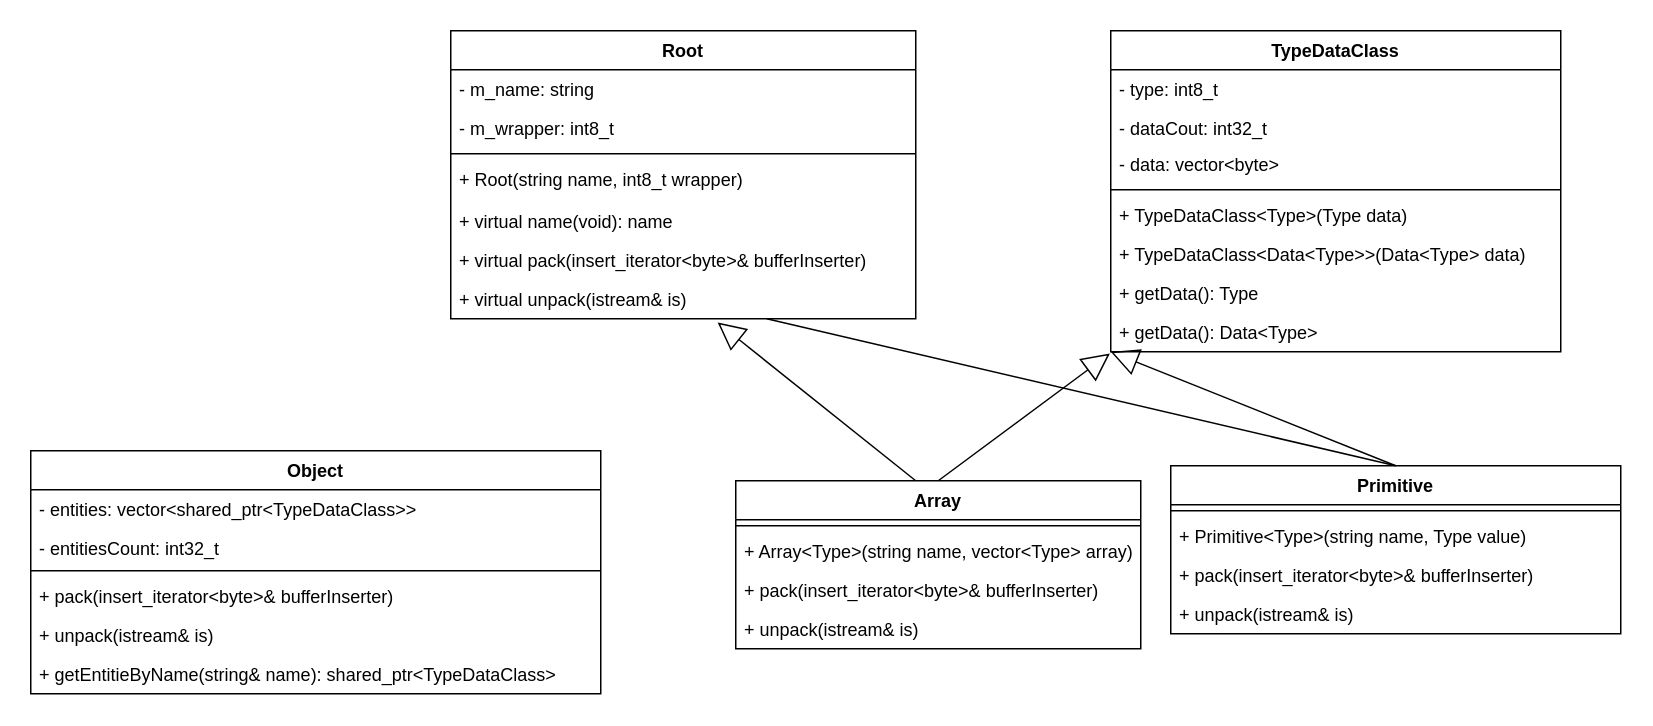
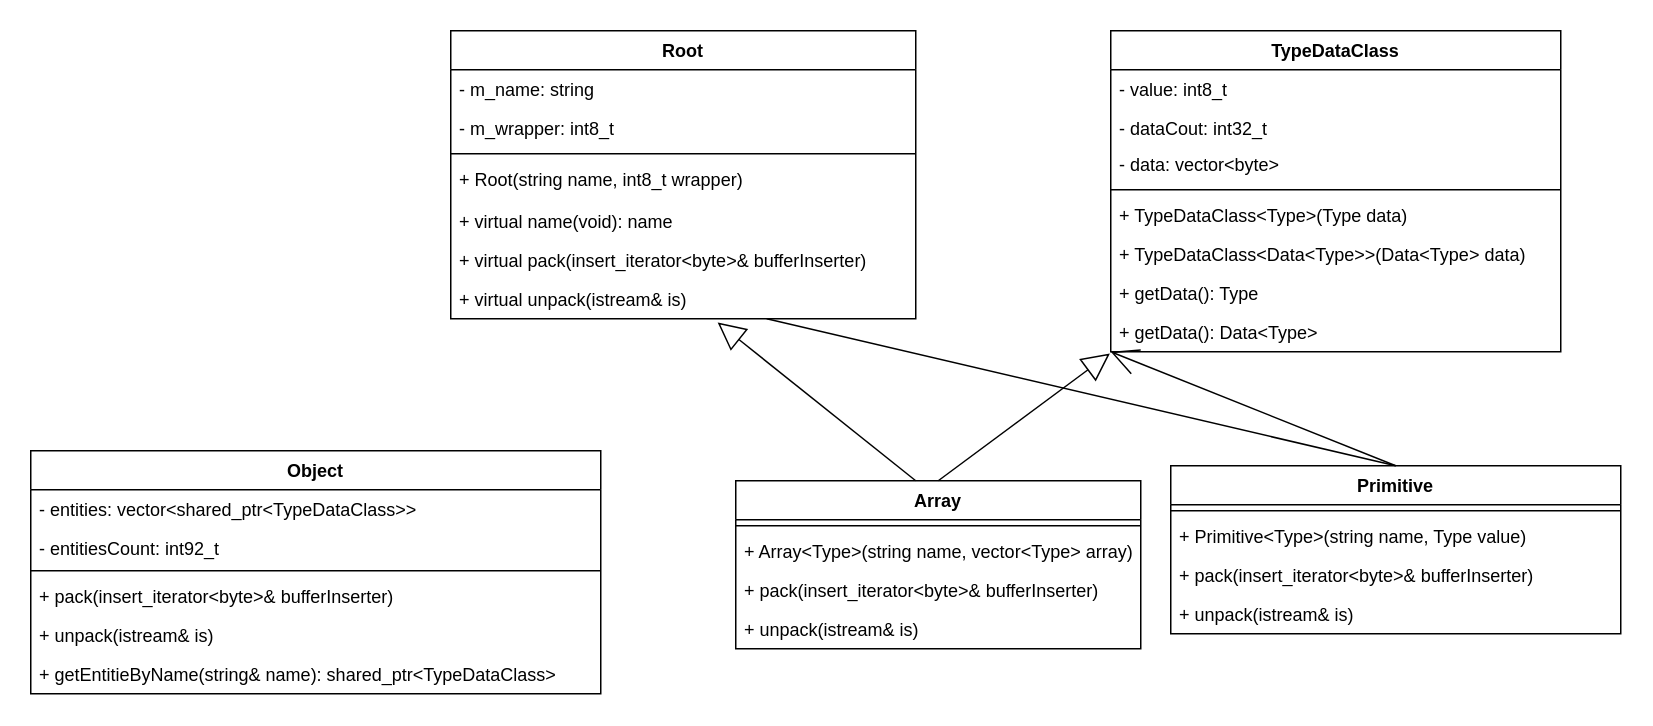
node "- type: int8_t": label "- type: int8_t" -> "- value: int8_t"
edge "Primitive" -> "TypeDataClass": arrowhead block -> open
node "- entitiesCount: int32_t": label "- entitiesCount: int32_t" -> "- entitiesCount: int92_t"
